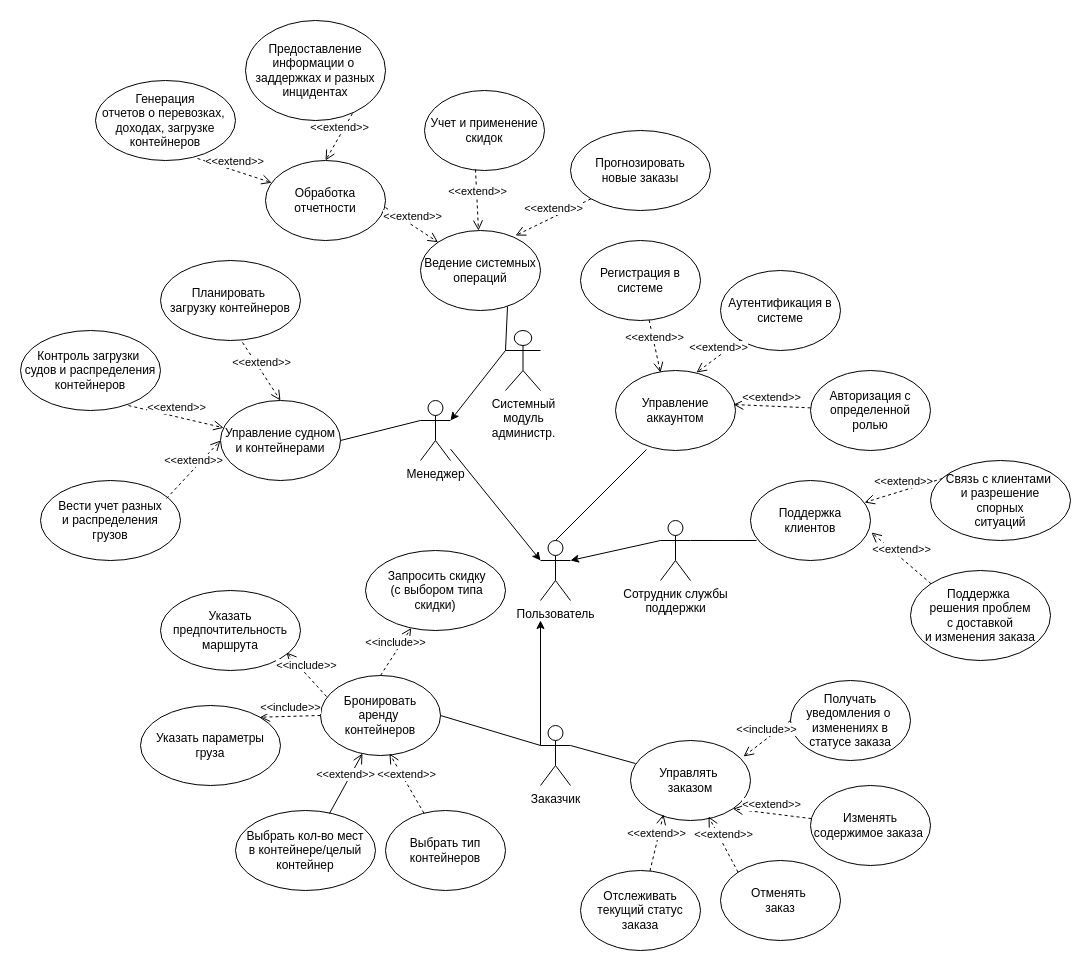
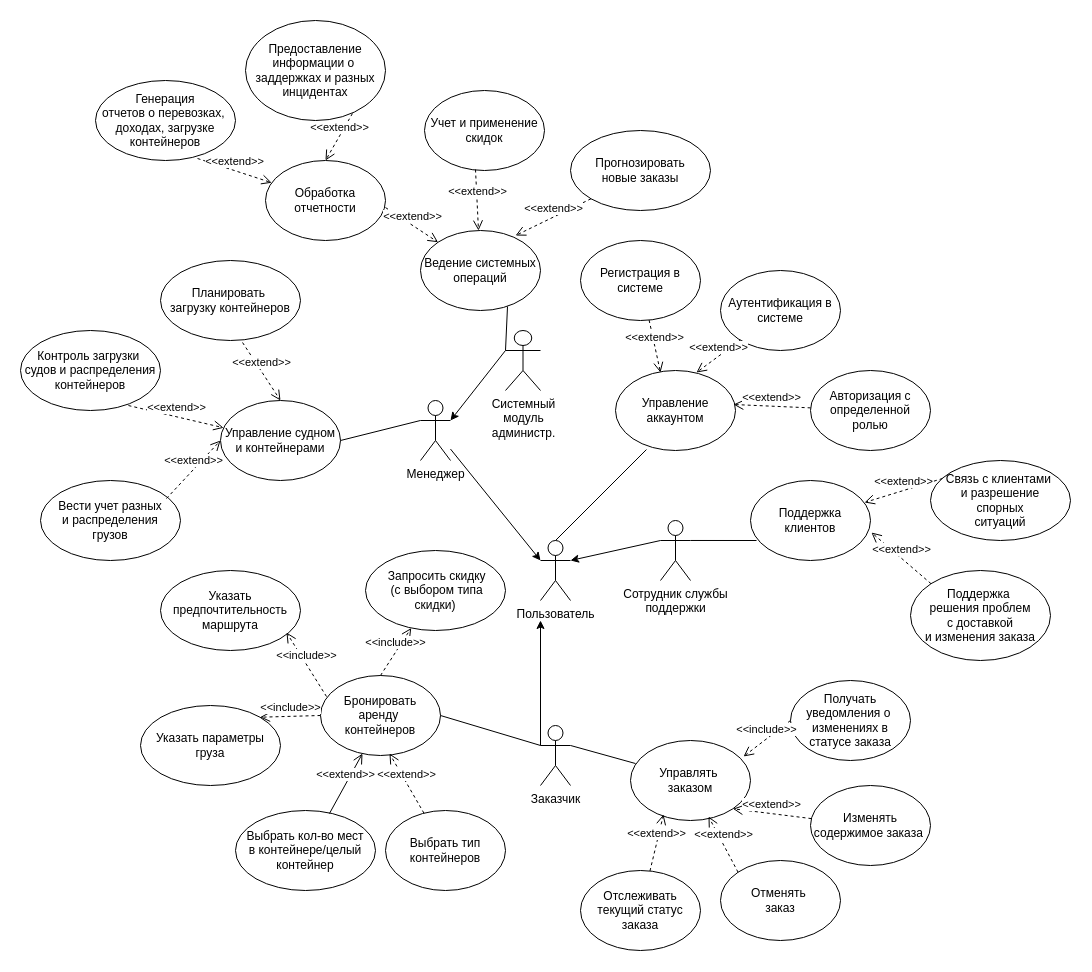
node "Указать предпочтительность маршрута": moved (231, 631) -> (231, 611)
